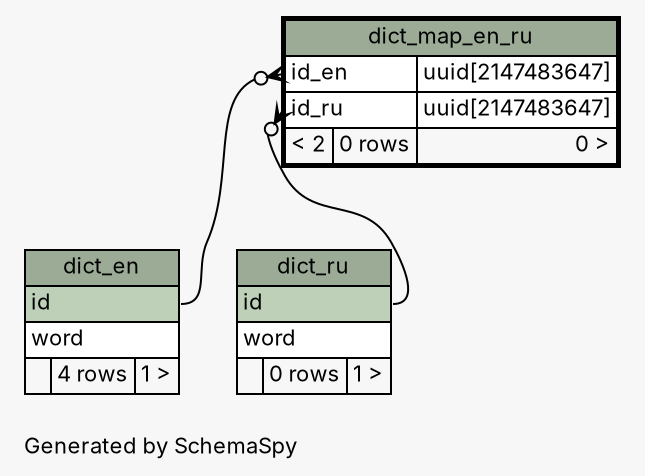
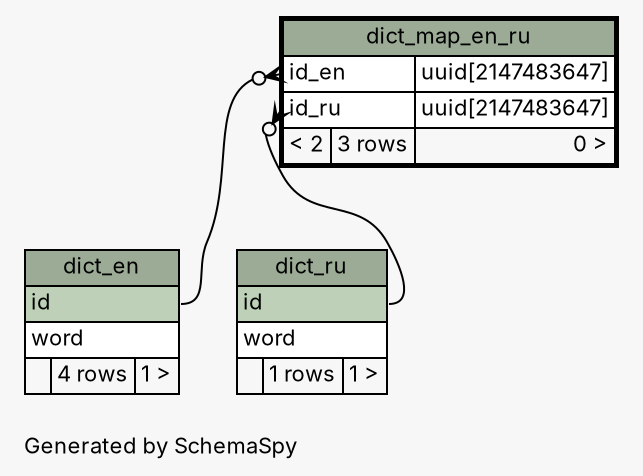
node "dict_map_en_ru": text "0 rows" -> "3 rows"
node "dict_ru": text "0 rows" -> "1 rows"
